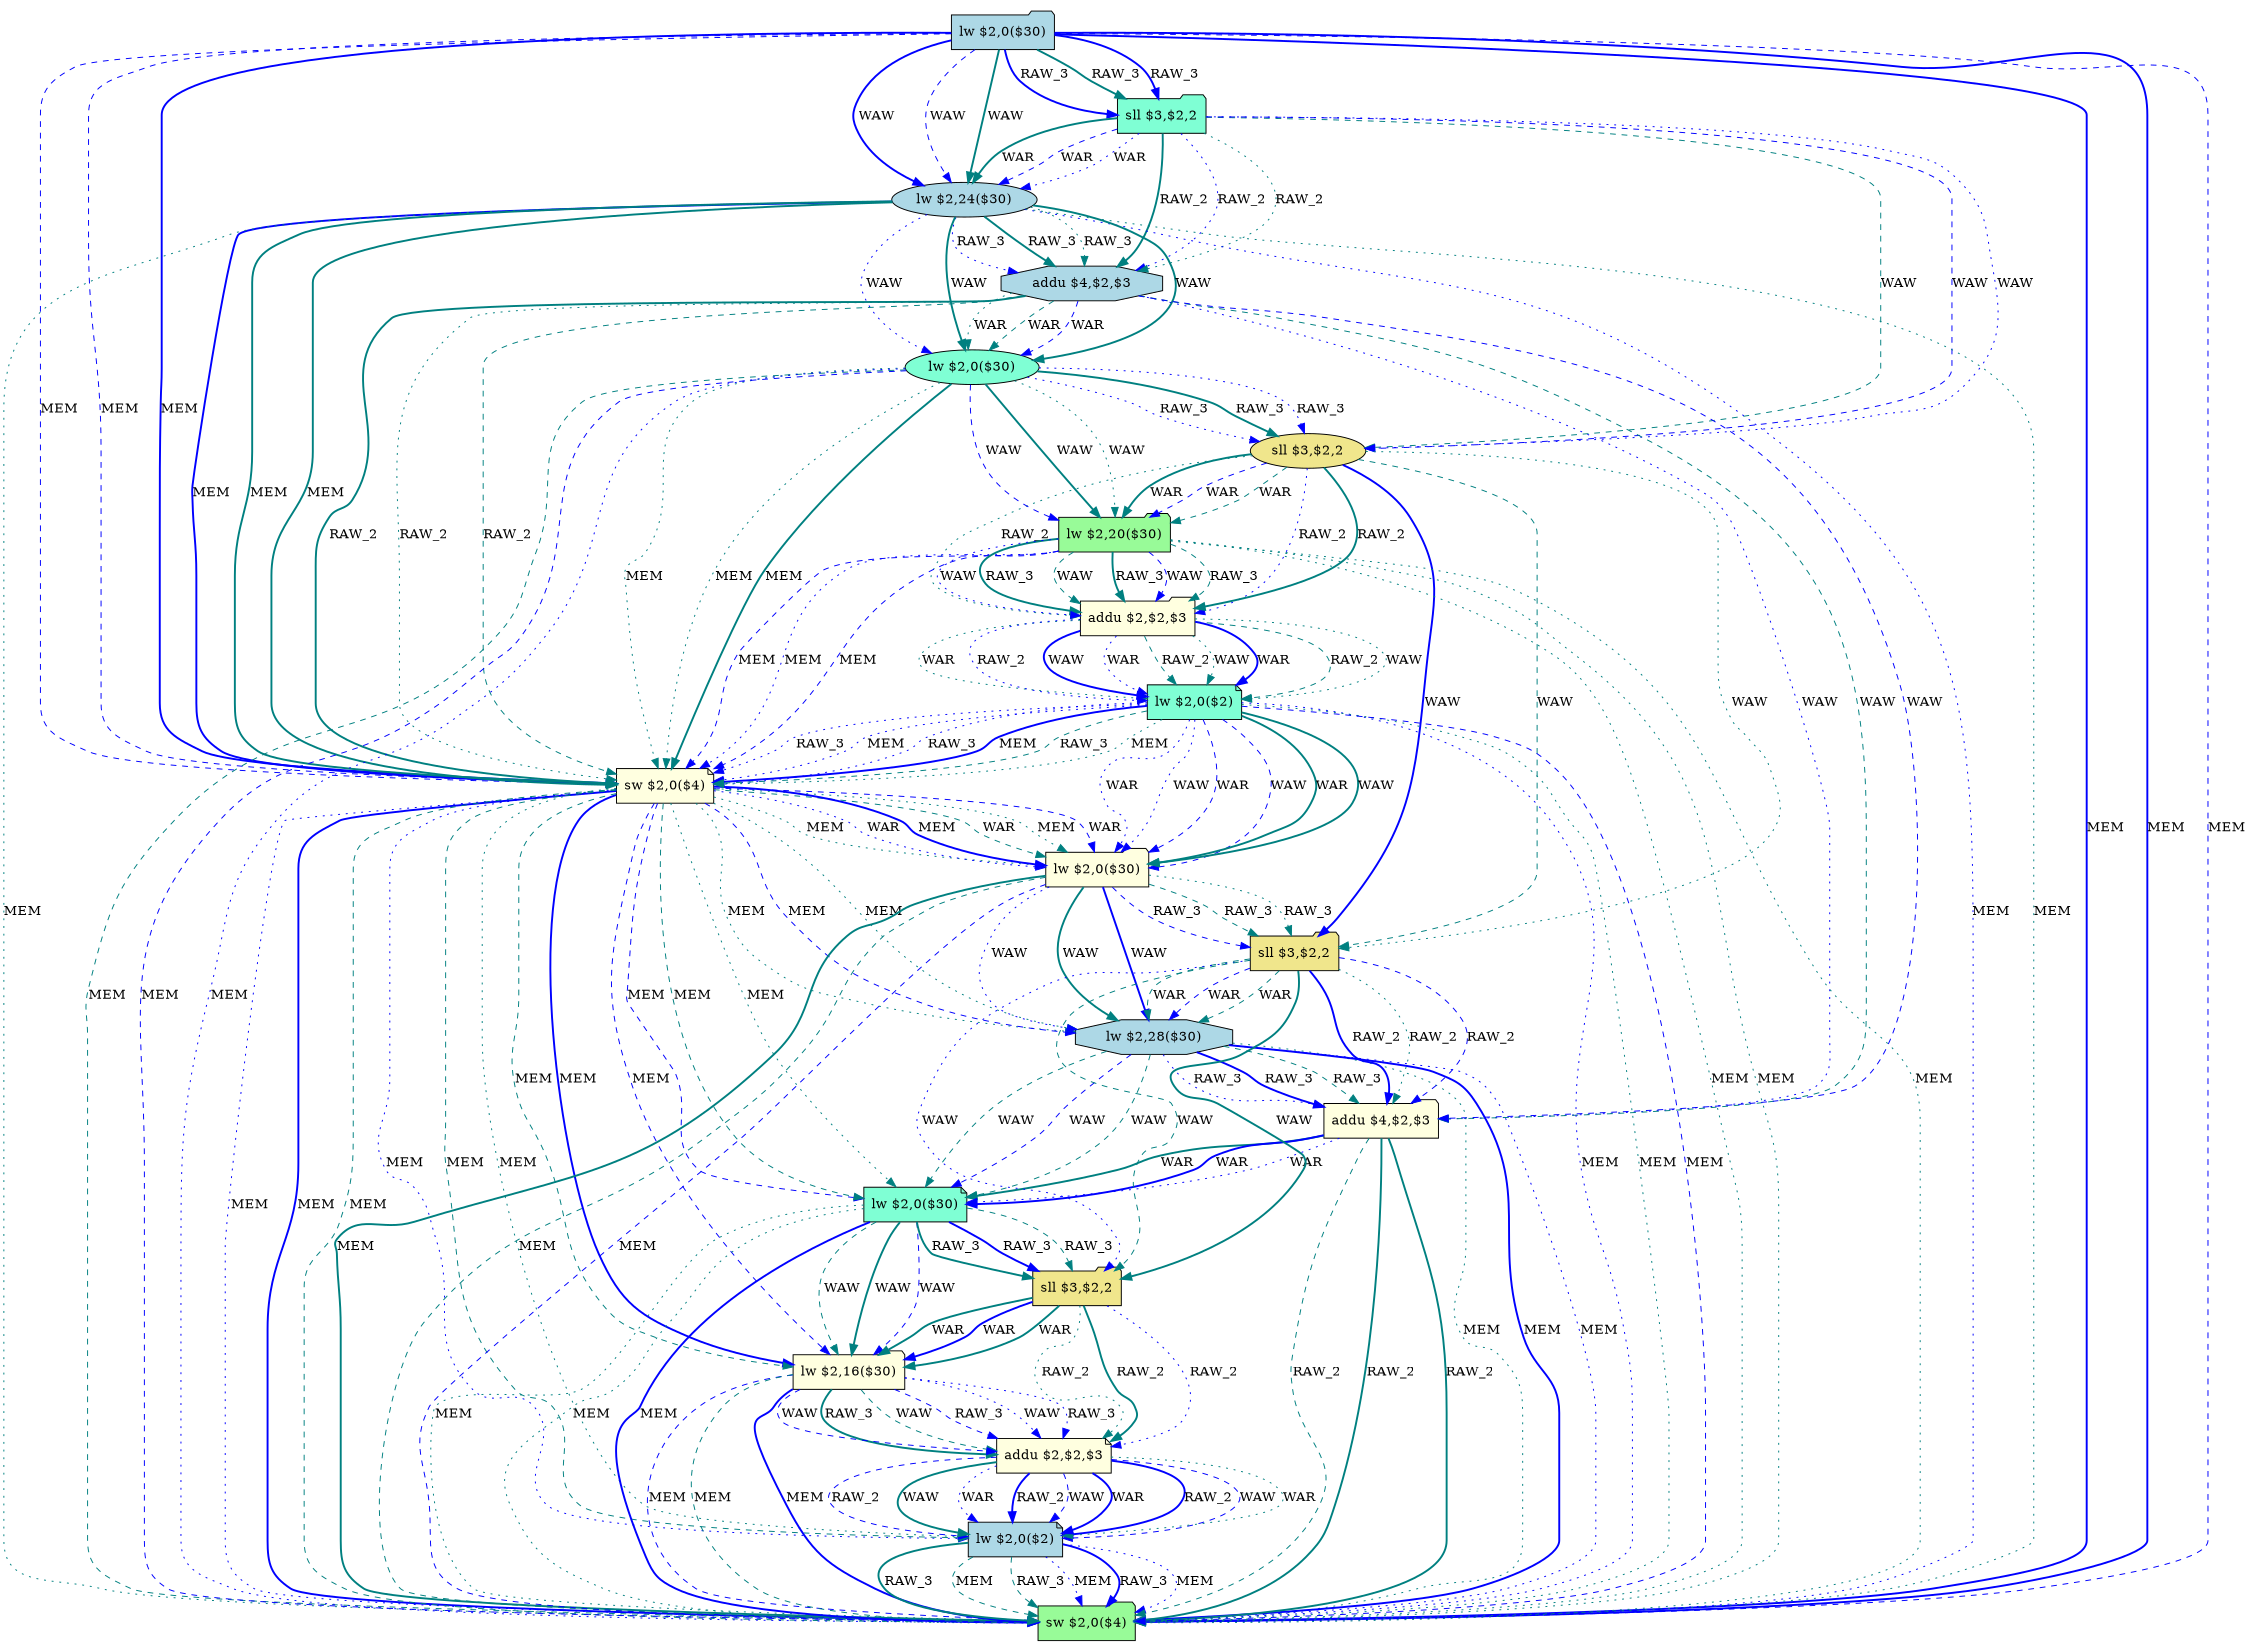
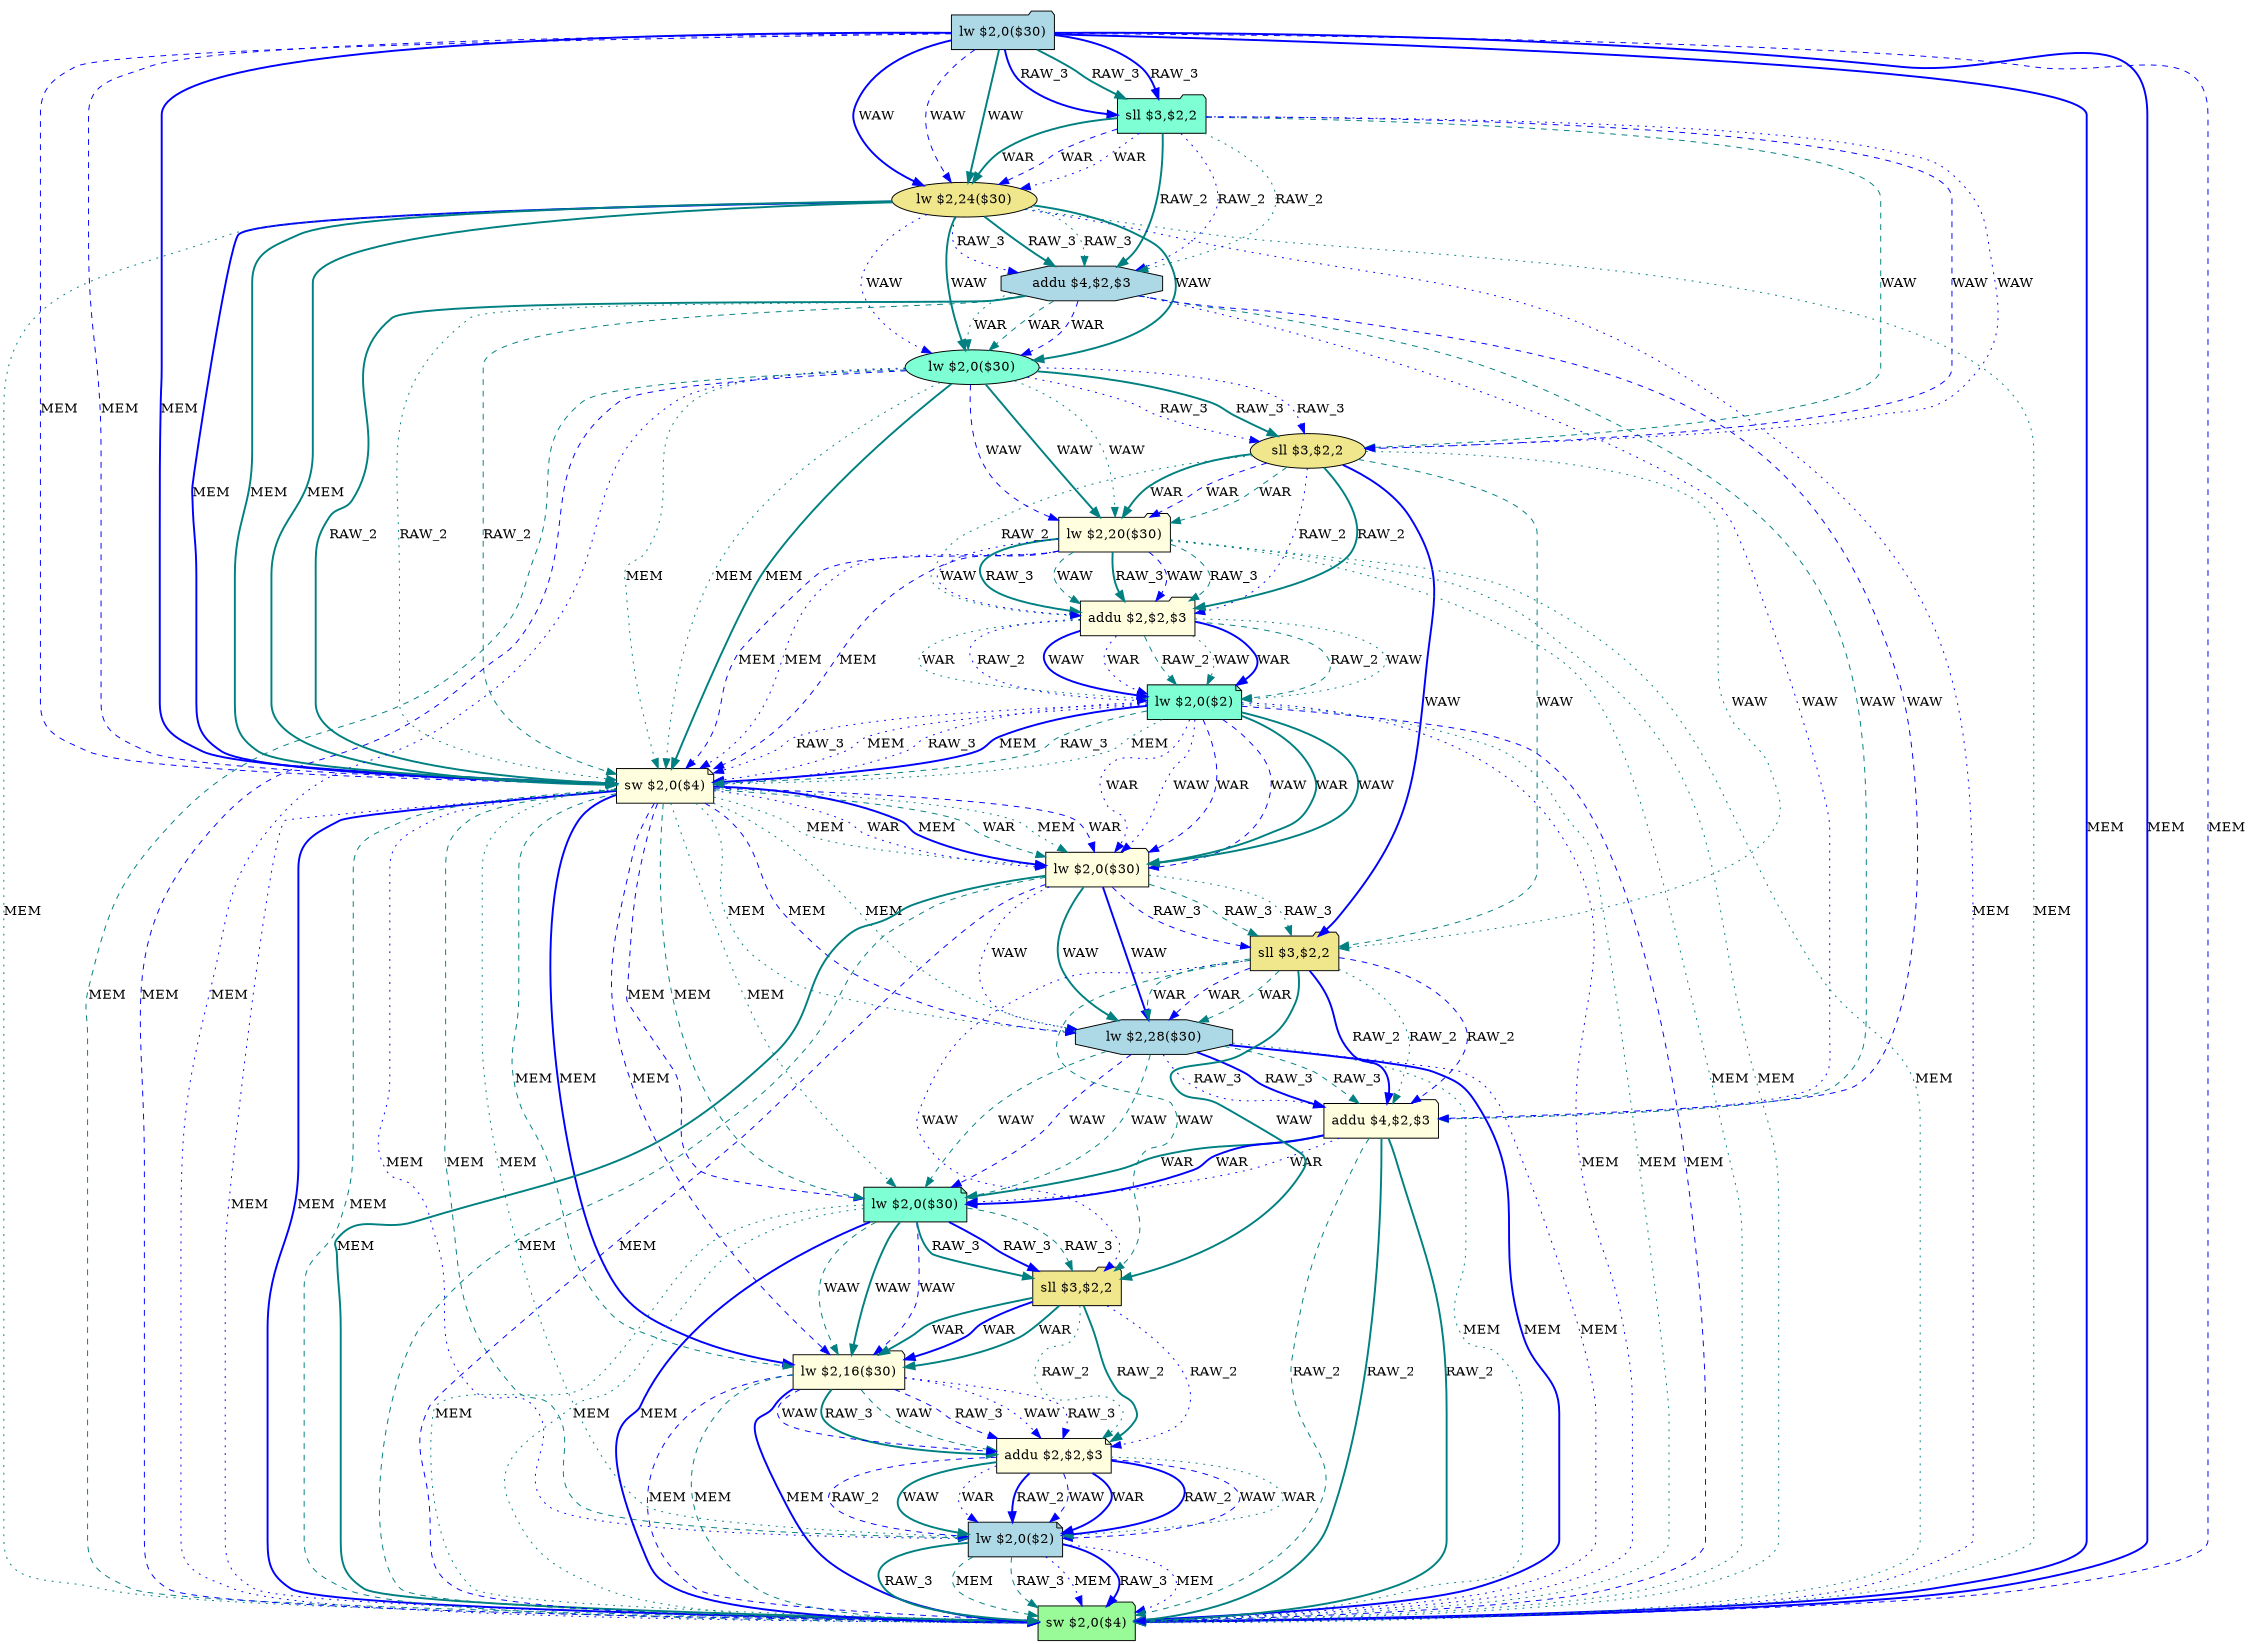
node "lw $2,24($30)": fillcolor lightblue -> khaki
node "lw $2,20($30)": fillcolor palegreen -> lightyellow
